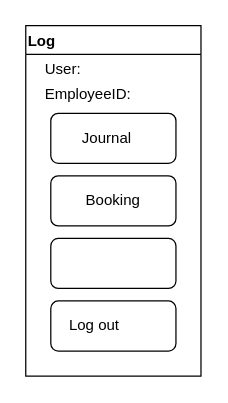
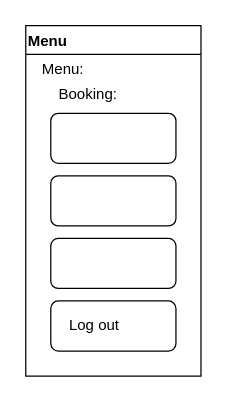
node "Log": label "Log" -> "Menu"
node "User:": label "User:" -> "Menu:"
node "EmployeeID:": label "EmployeeID:" -> "Booking:"
node "Journal": removed
node "Booking": removed
